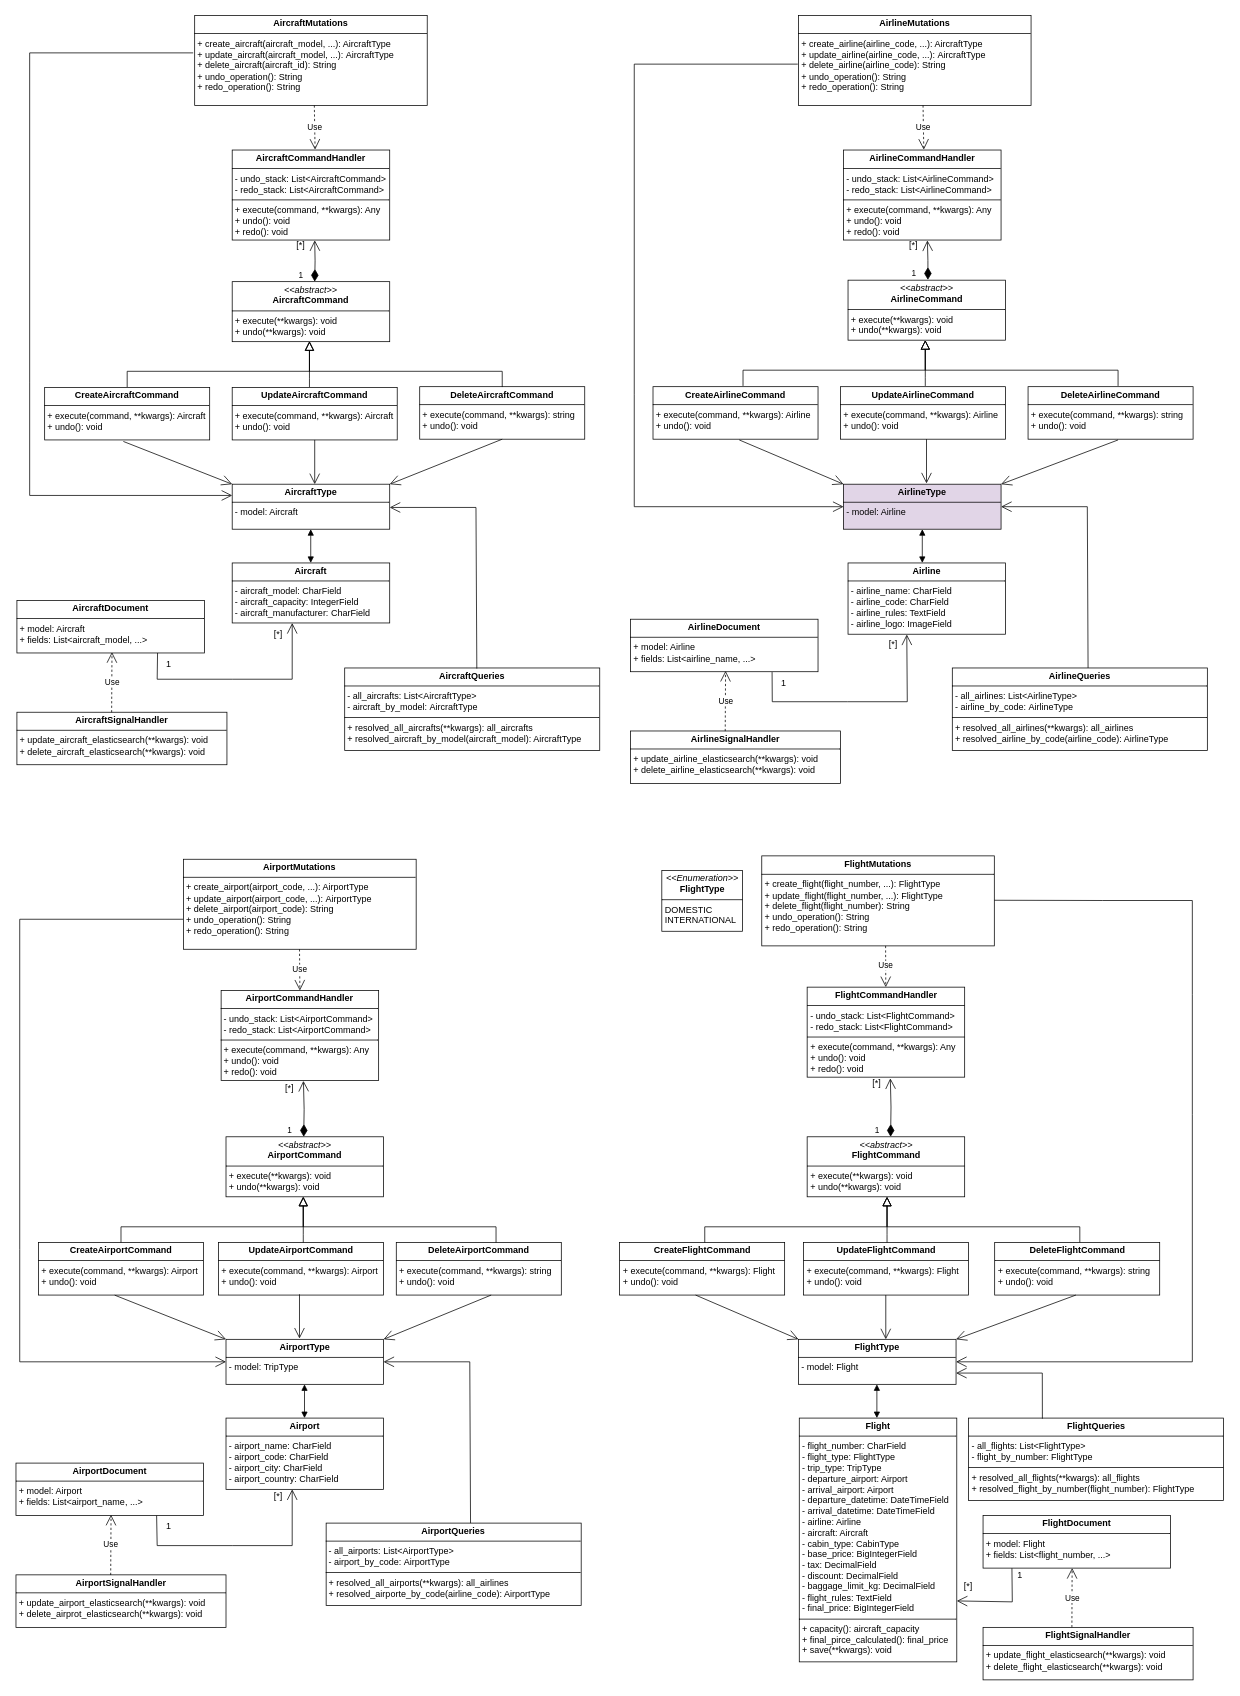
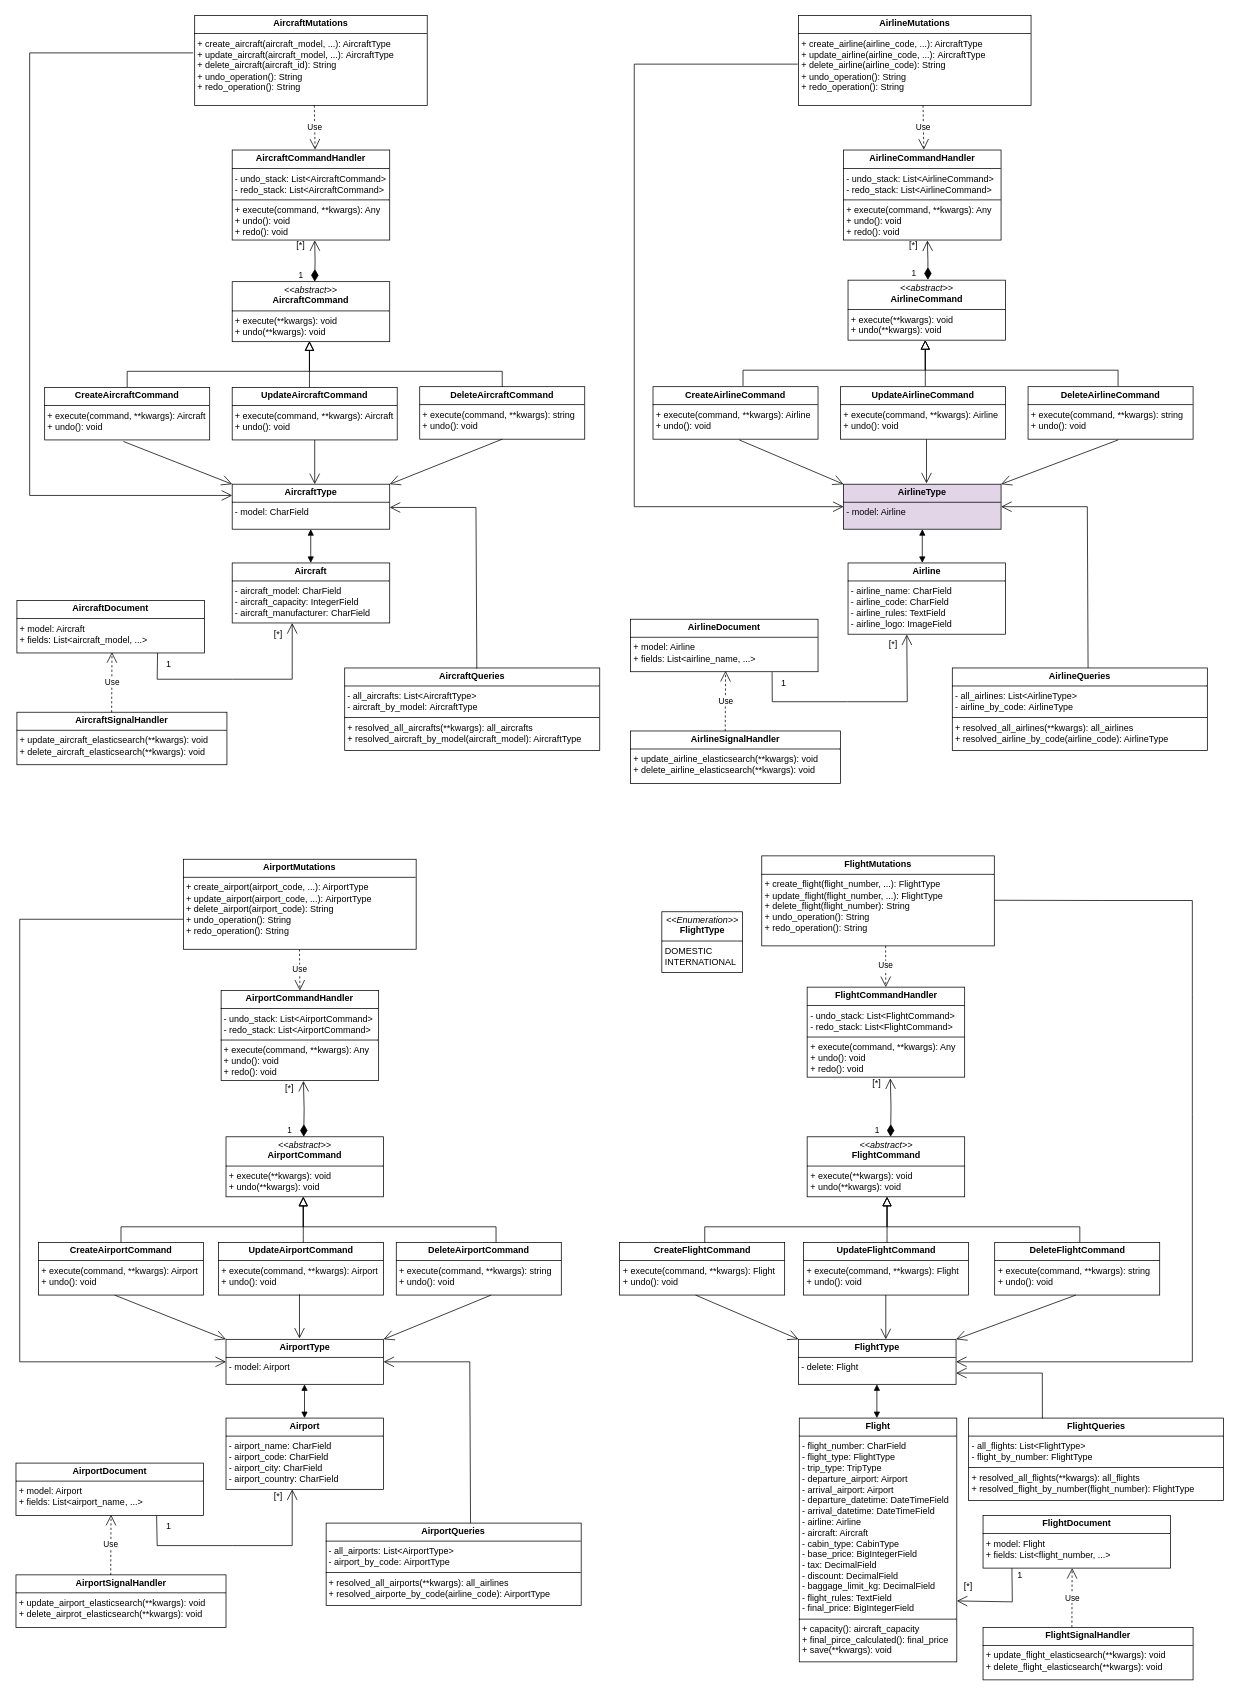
node "AircraftType - model: Aircraft": label "AircraftType - model: Aircraft" -> "AircraftType - model: CharField"
node "<<Enumeration>> FlightType DOMESTIC INTERNATIONAL": moved (702, 901) -> (702, 942)
node "AirportType - model: TripType": label "AirportType - model: TripType" -> "AirportType - model: Airport"
node "FlightType - model: Flight": label "FlightType - model: Flight" -> "FlightType - delete: Flight"
